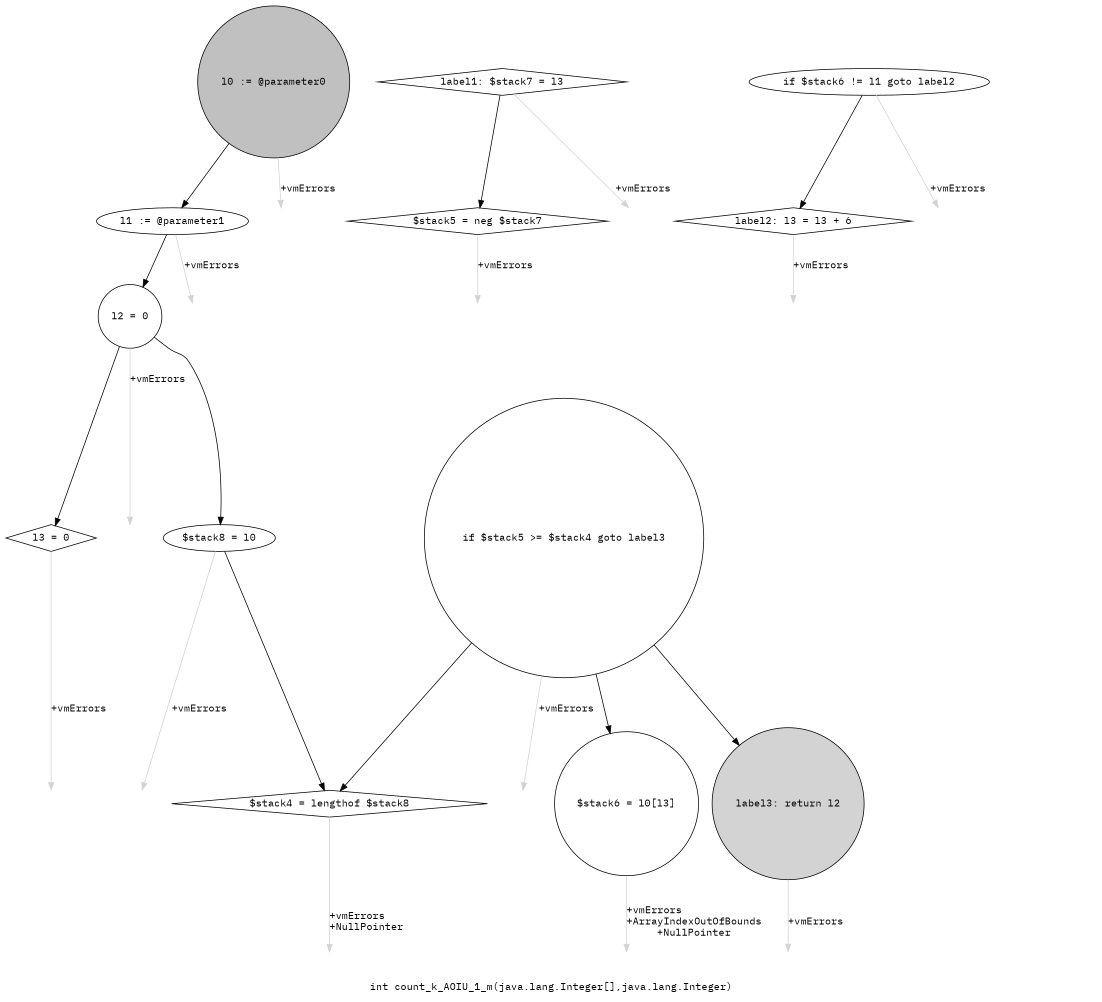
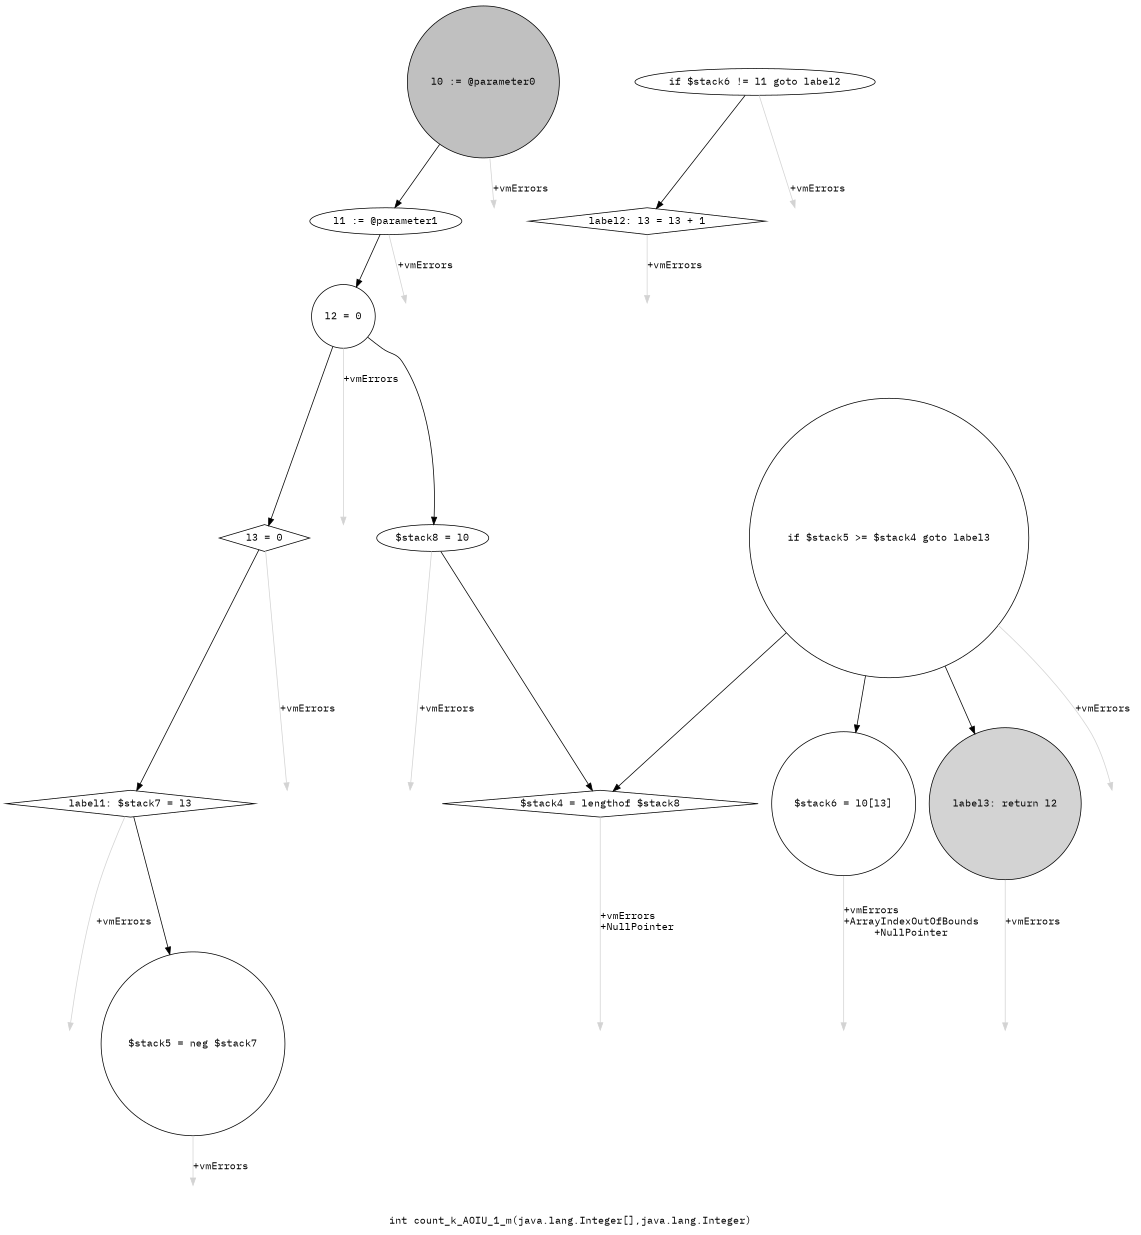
node "$stack5 = neg $stack7": shape diamond -> circle
node "label2: l3 = l3 + 6": label "label2: l3 = l3 + 6" -> "label2: l3 = l3 + 1"
edge "l3 = 0" -> "label1: $stack7 = l3": added
